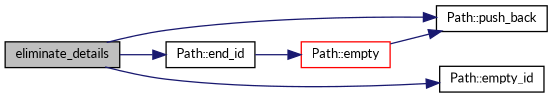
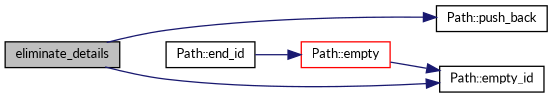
edge "Path::empty" -> "Path::push_back": now "Path::empty" -> "Path::empty_id"
edge "eliminate_details" -> "Path::end_id": removed
